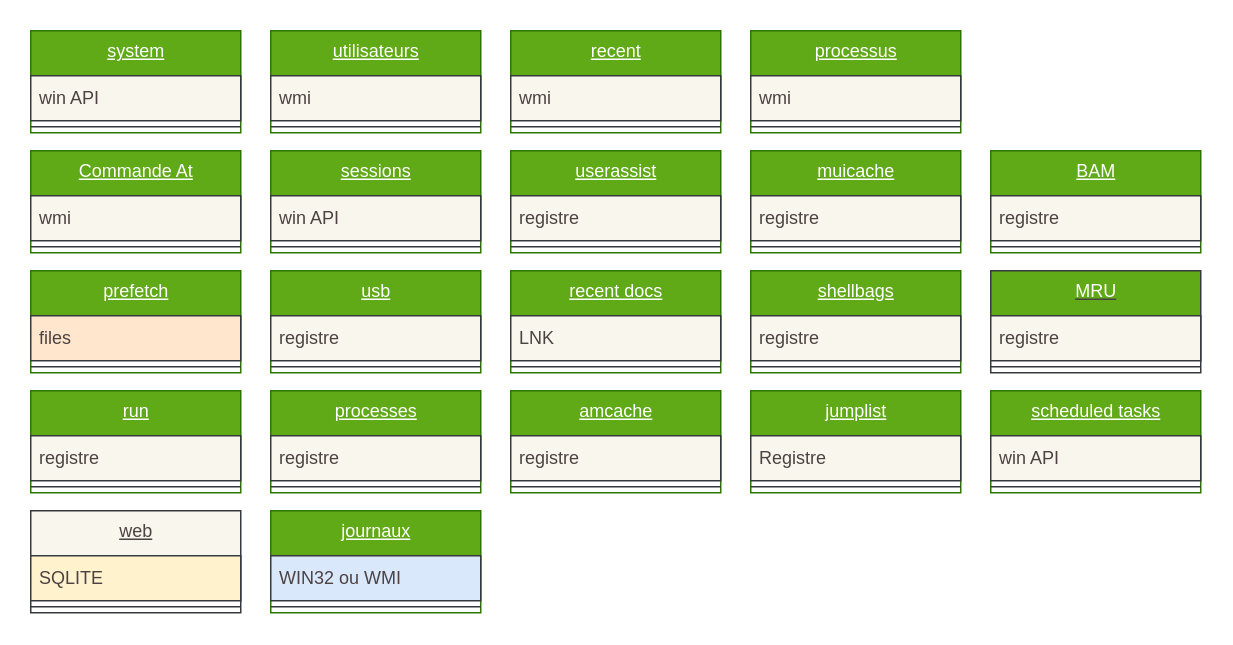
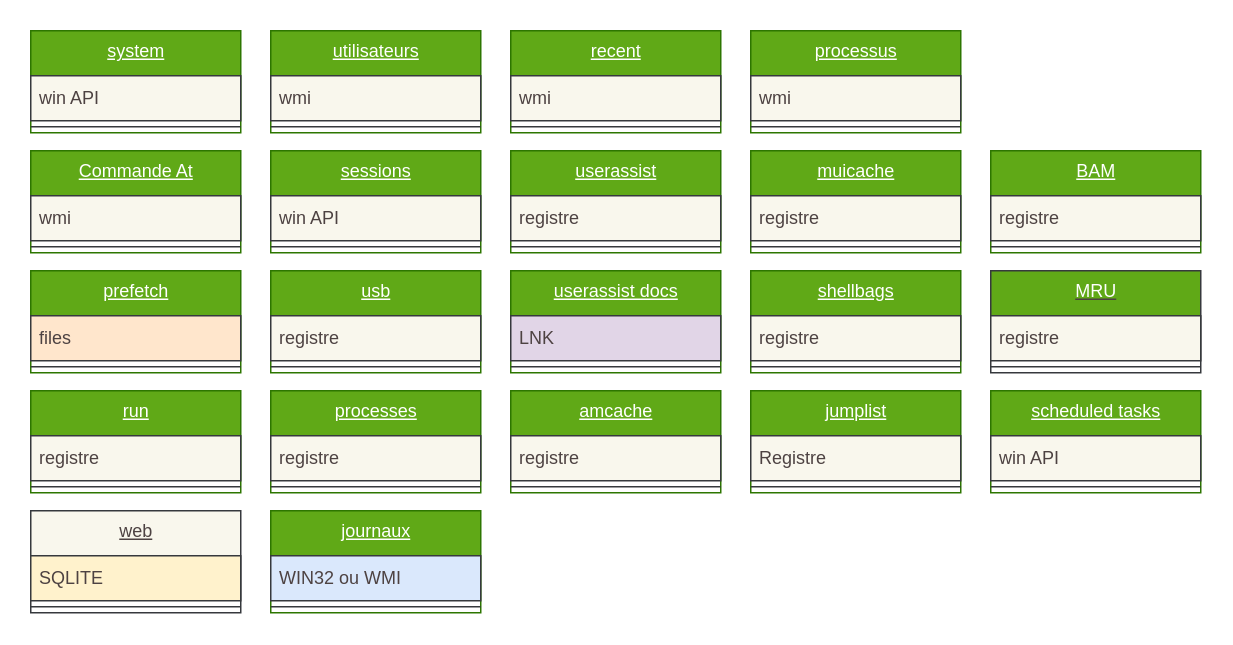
node "recent docs": label "recent docs" -> "userassist docs"
node "LNK": fillcolor #f9f7ed -> #e1d5e7
